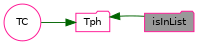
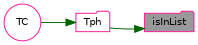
edge "isInList" -> "Tph": reversed
